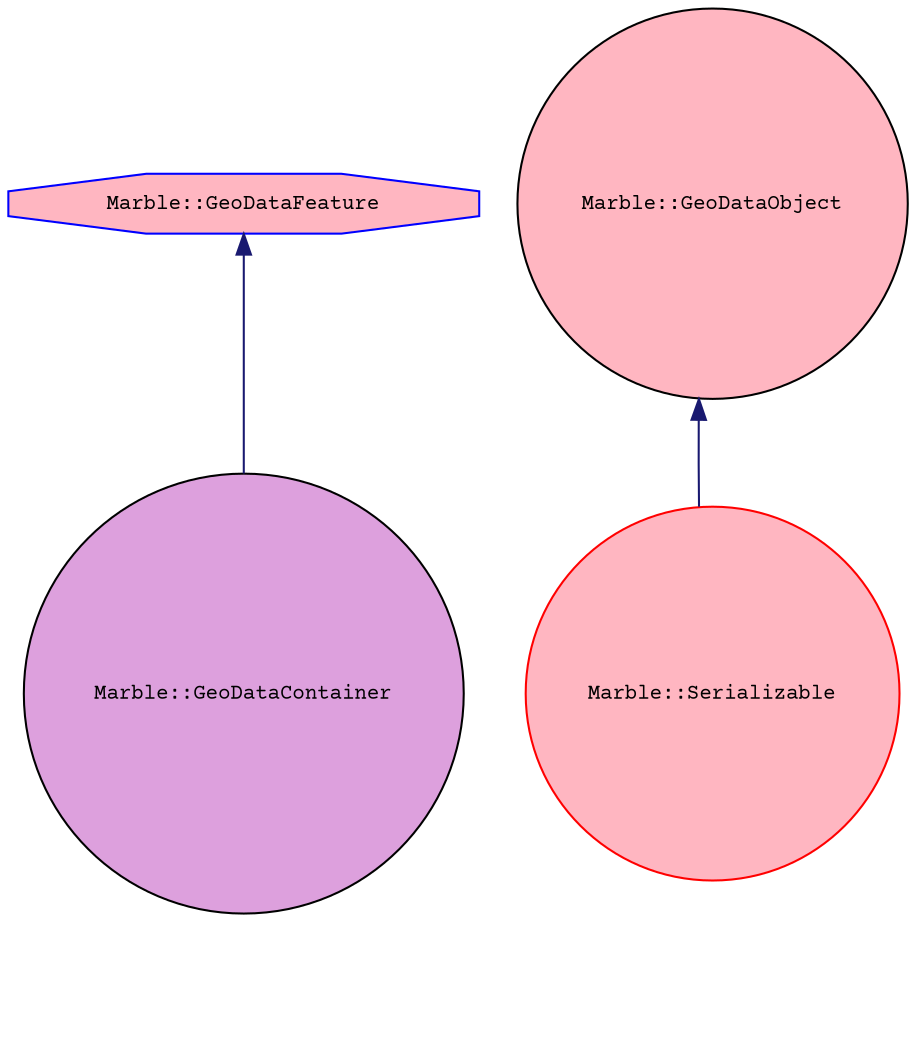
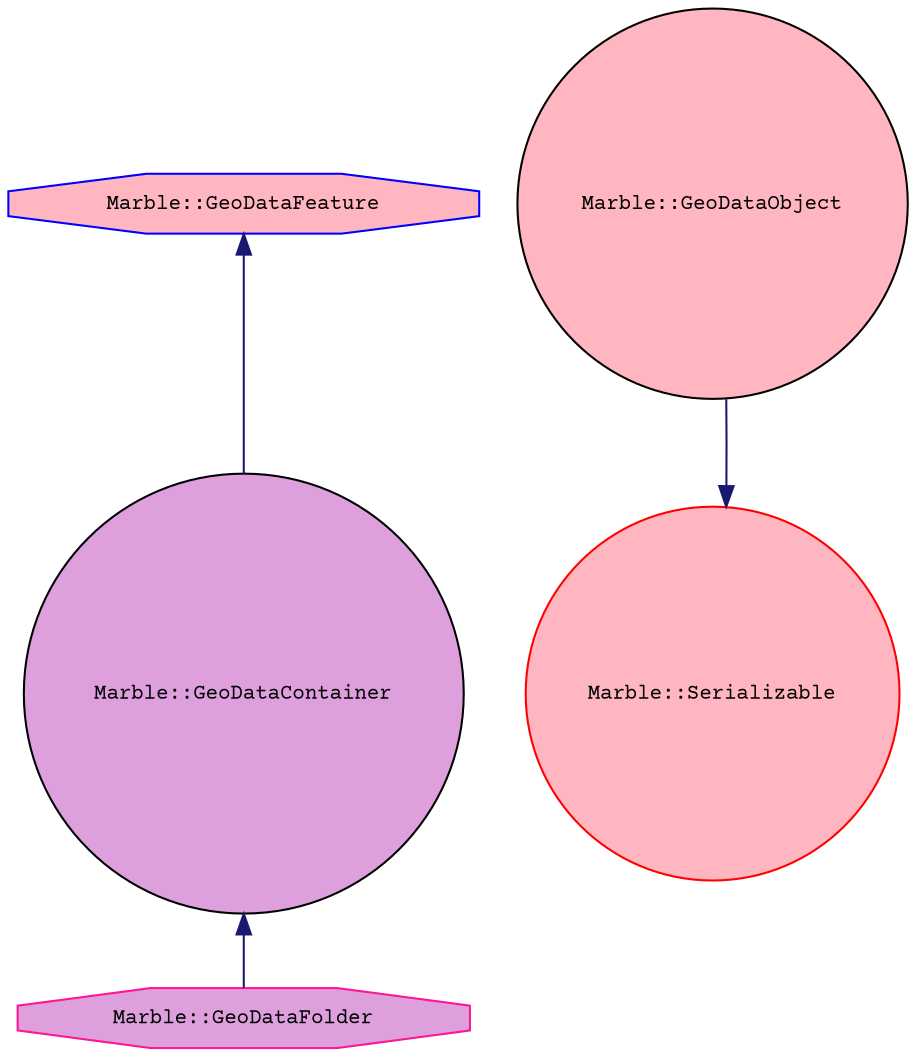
edge "Marble::Serializable" -> "Marble::GeoDataObject": reversed
node "Marble::GeoDataFolder": added
